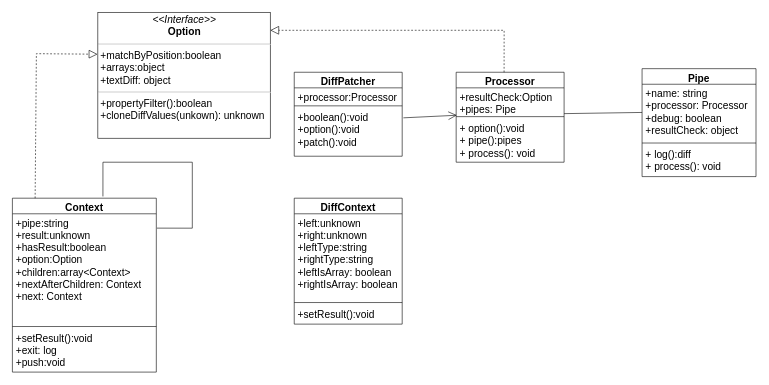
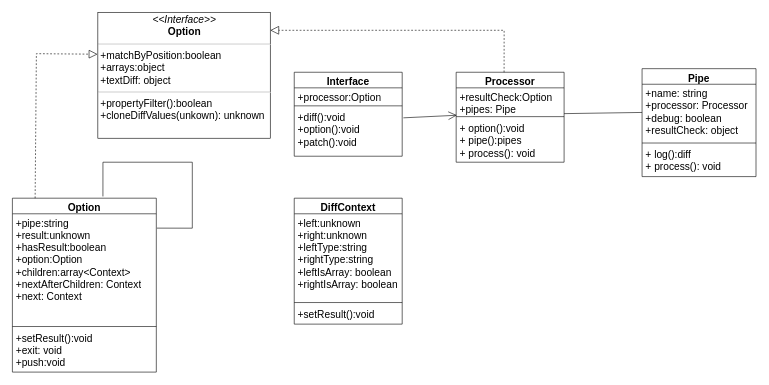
node "DiffPatcher": label "DiffPatcher" -> "Interface"
node "+processor:Processor": label "+processor:Processor" -> "+processor:Option"
node "+boolean():void+option():void+patch():void": label "+boolean():void+option():void+patch():void" -> "+diff():void+option():void+patch():void"
node "Context": label "Context" -> "Option"
node "+setResult():void+exit: log+push:void": label "+setResult():void+exit: log+push:void" -> "+setResult():void+exit: void+push:void"
